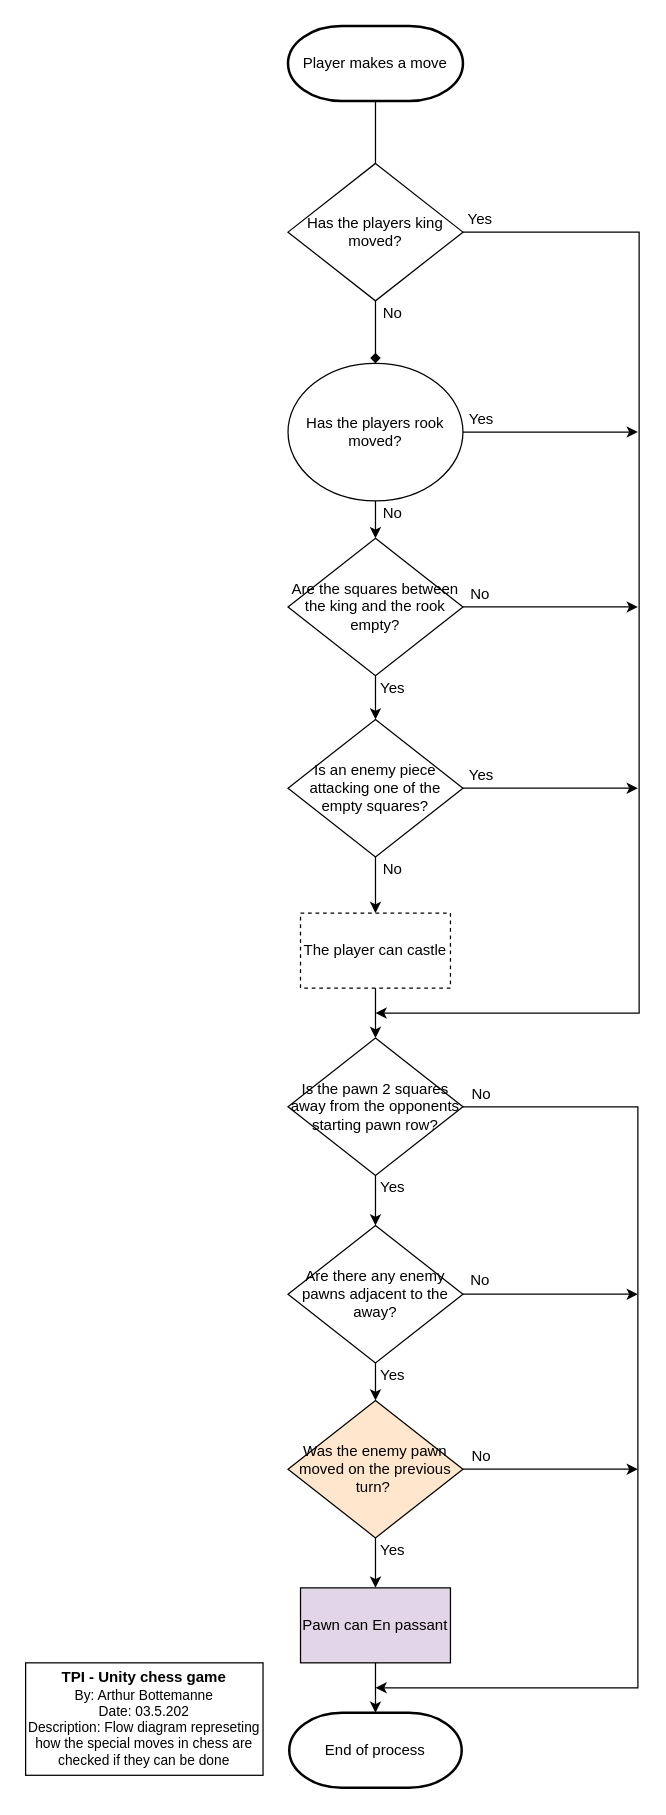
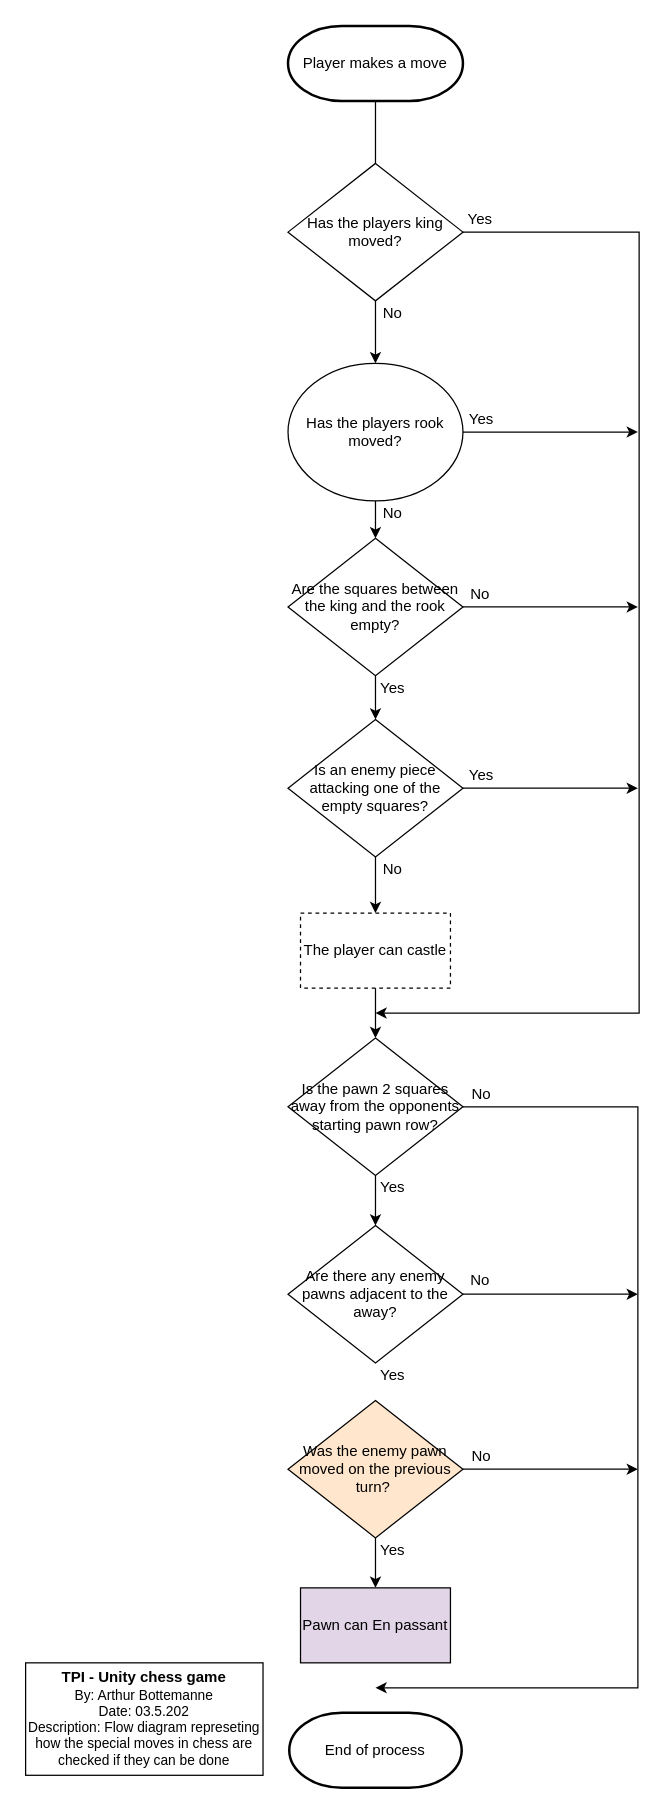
edge "Has the players king moved?" -> "Has the players rook moved?": arrowhead diamond -> classic
edge "Are there any enemy pawns adjacent to the away?" -> "Was the enemy pawn moved on the previous turn?": removed
edge "Pawn can En passant" -> "End of process": removed
